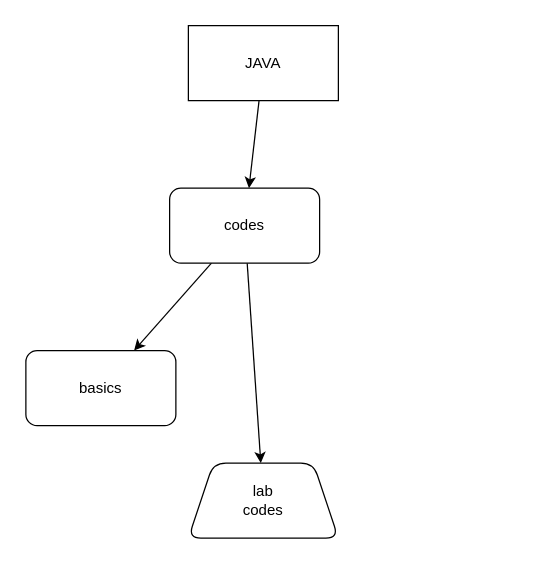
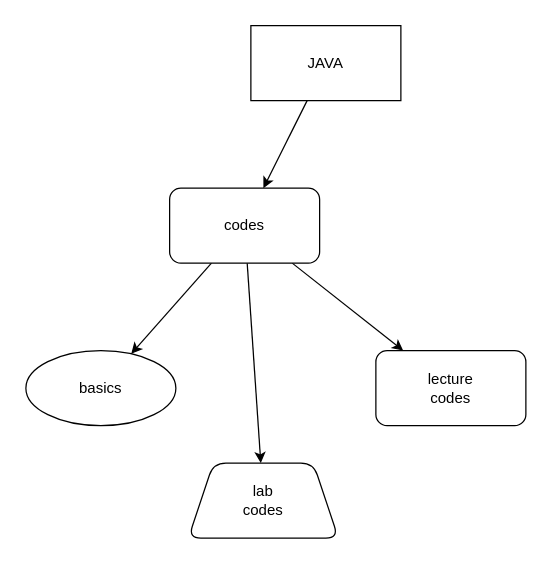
node "JAVA": moved (263, 63) -> (326, 63)
edge "codes" -> "lecture codes": added
node "basics": shape rounded rectangle -> ellipse
node "lecture codes": added
